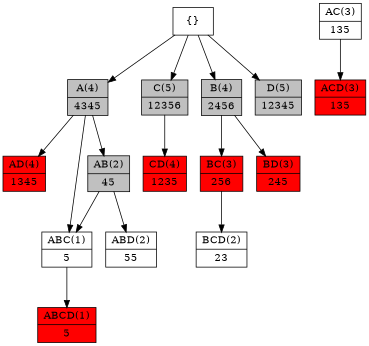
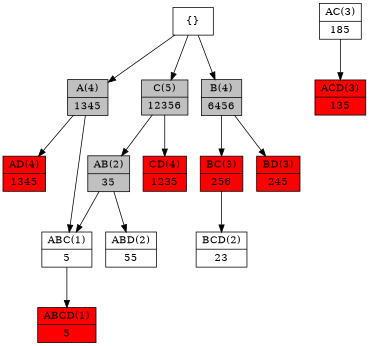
node "AC(3)": text "135" -> "185"
node "D(5)": removed
node "A(4)": text "4345" -> "1345"
node "B(4)": text "2456" -> "6456"
edge "A(4)" -> "AB(2)": now "C(5)" -> "AB(2)"
node "AB(2)": text "45" -> "35"
